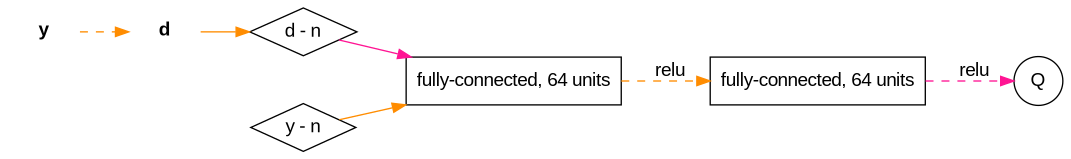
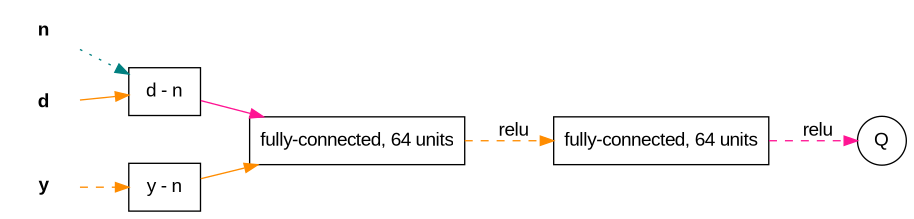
node "n": added
edge "y" -> "d": now "y" -> "y - n"
node "d - n": shape diamond -> box
node "y - n": shape diamond -> box
